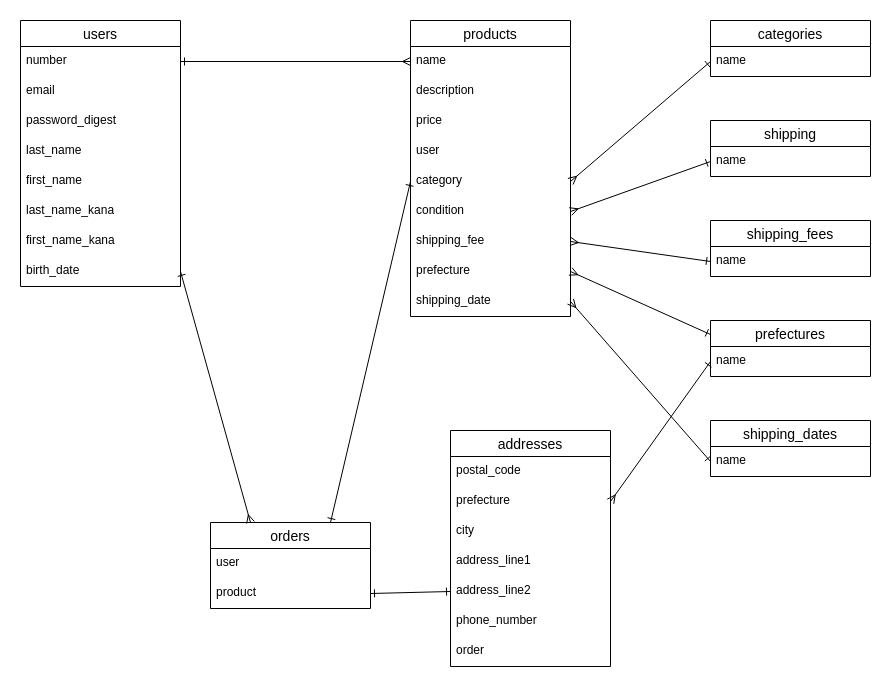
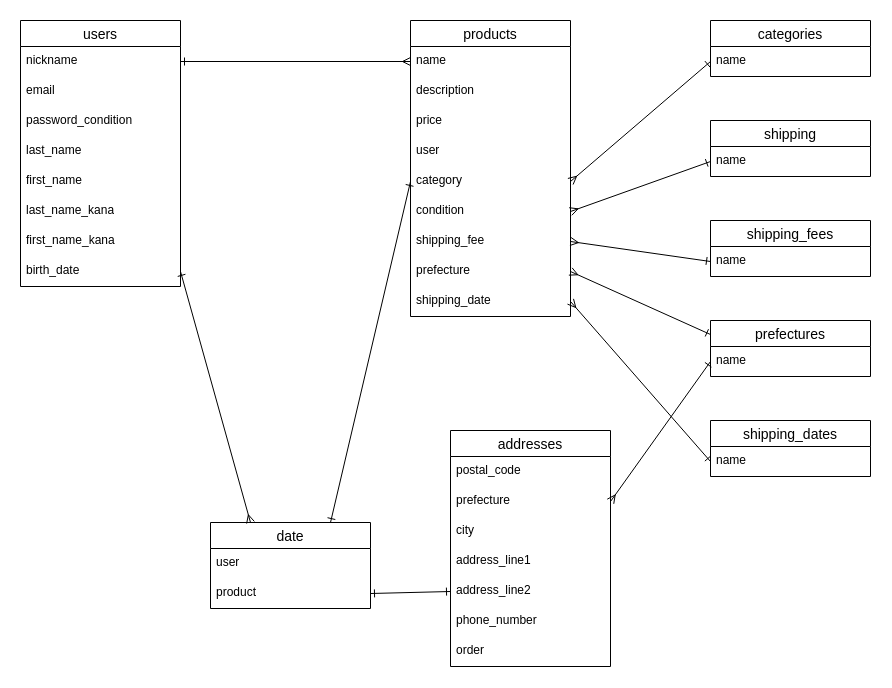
node "number": label "number" -> "nickname"
node "password_digest": label "password_digest" -> "password_condition"
node "orders": label "orders" -> "date"
